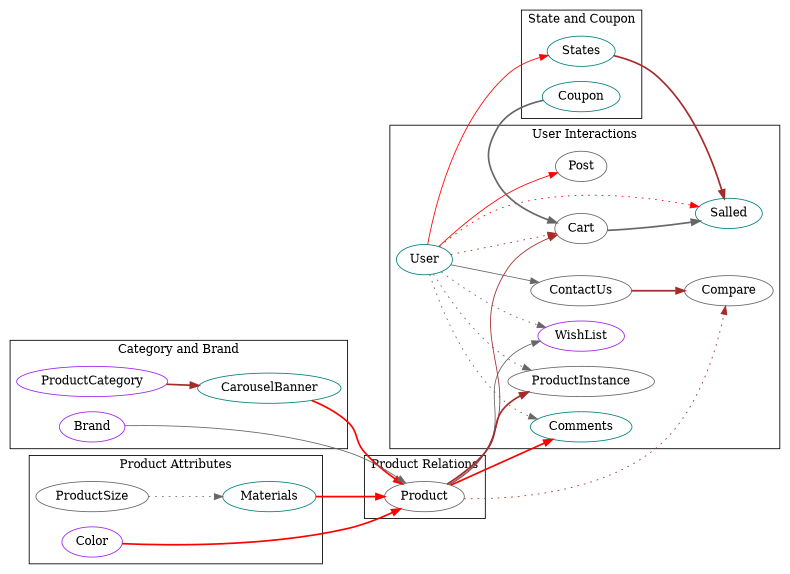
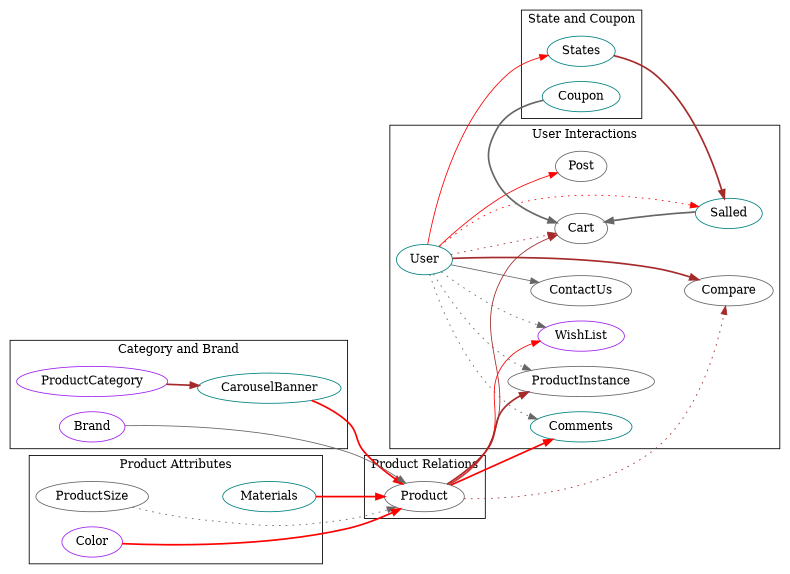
edge "Cart" -> "Salled": reversed
edge "ContactUs" -> "Compare": now "User" -> "Compare"
edge "Product" -> "WishList": color gray40 -> red
edge "ProductSize" -> "Materials": now "ProductSize" -> "Product"
